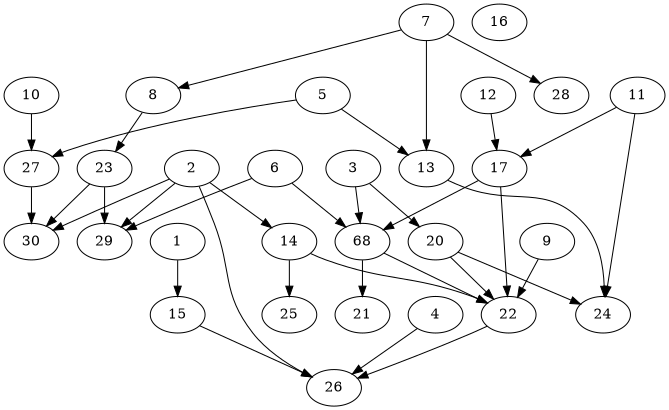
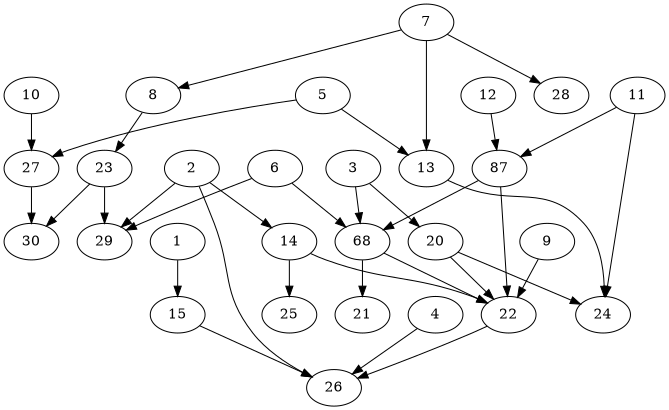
node "16": removed
node "17": label "17" -> "87"
edge "2" -> "30": removed
